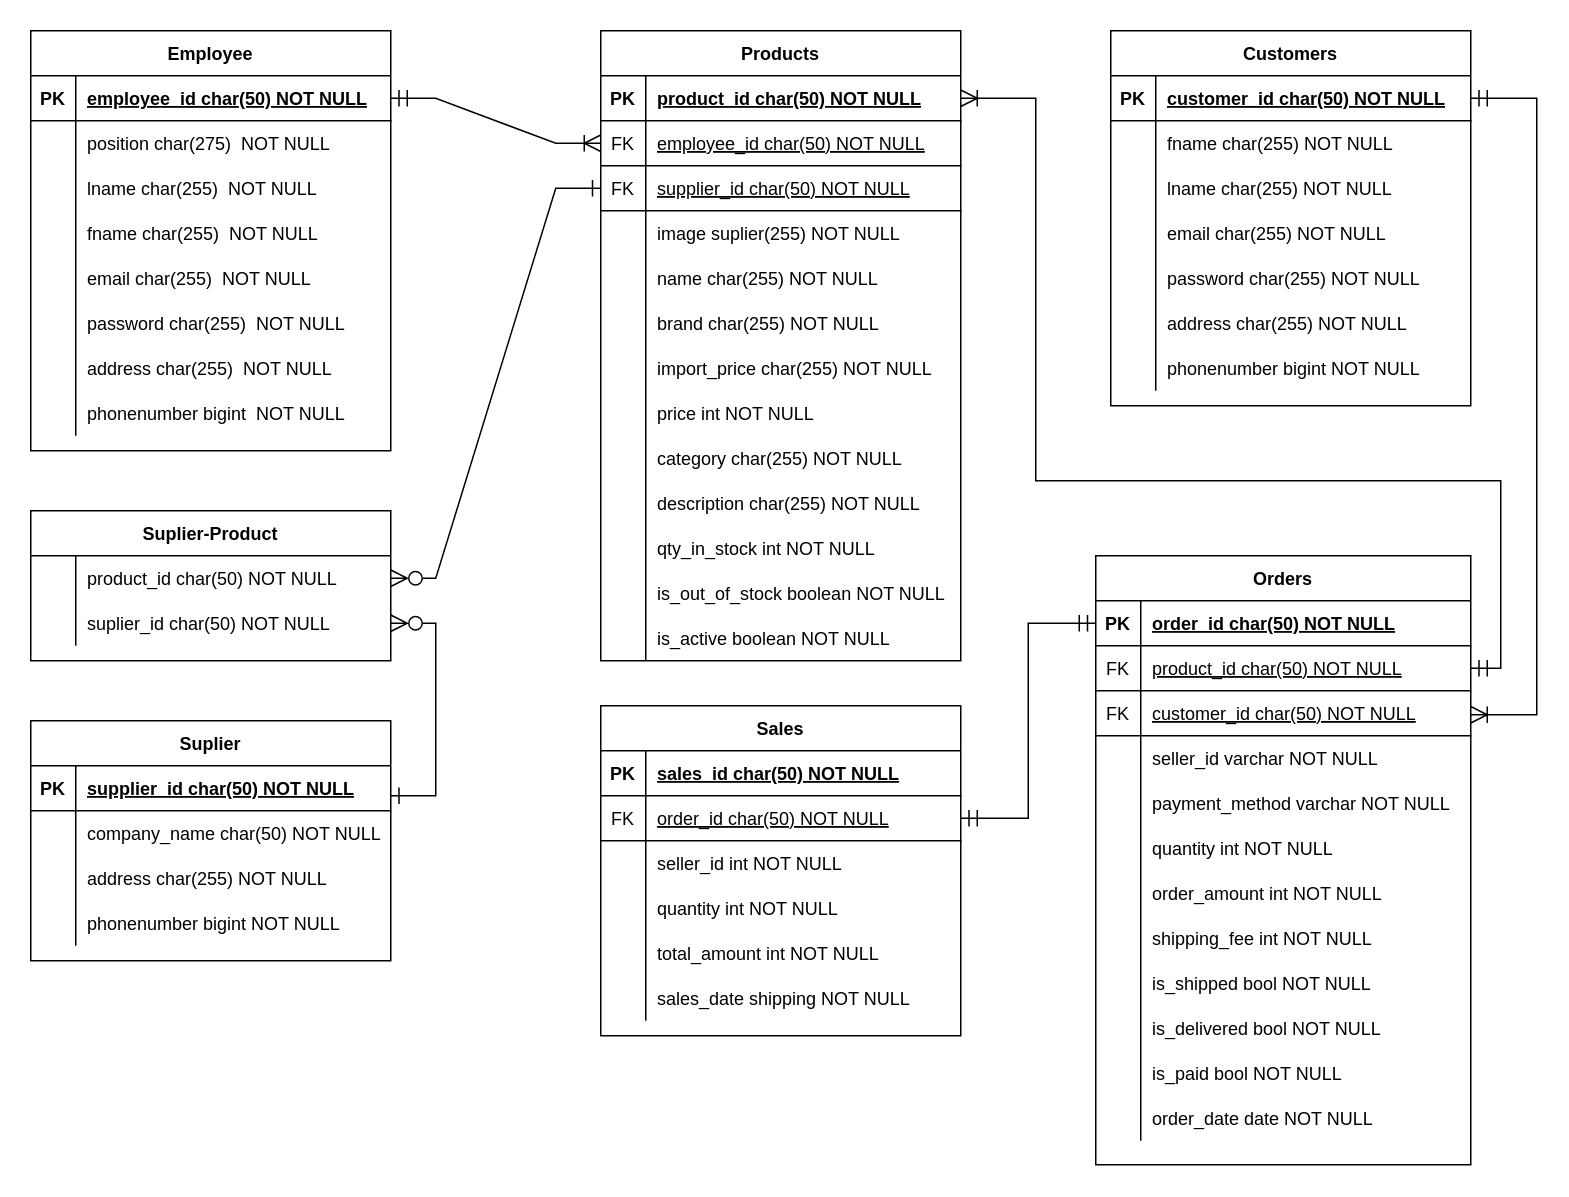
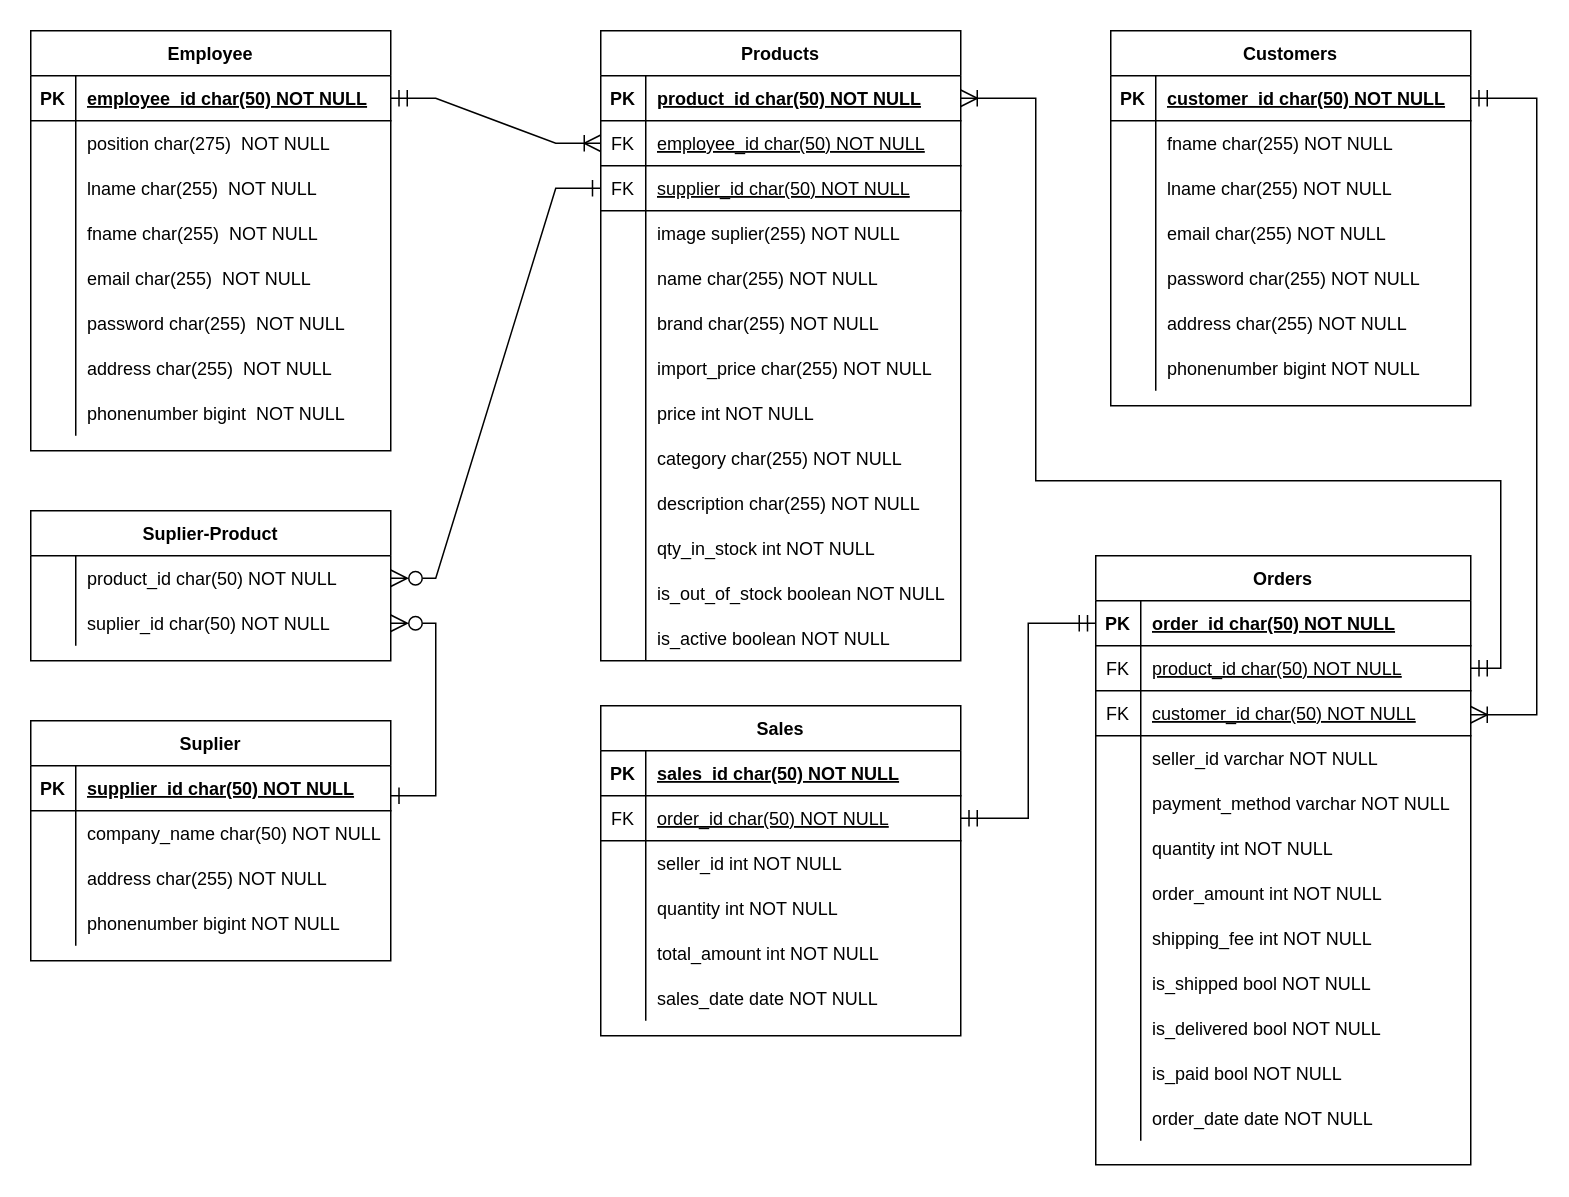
node "sales_date shipping NOT NULL": label "sales_date shipping NOT NULL" -> "sales_date date NOT NULL"
